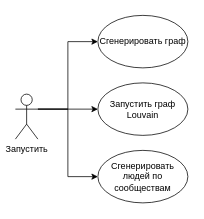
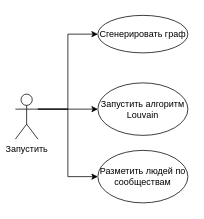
node "Сгенерировать граф": size 90x53 -> 90x38
node "Запустить граф Louvain": label "Запустить граф Louvain" -> "Запустить алгоритм Louvain"
node "Сгенерировать людей по сообществам": label "Сгенерировать людей по сообществам" -> "Разметить людей по сообществам"
